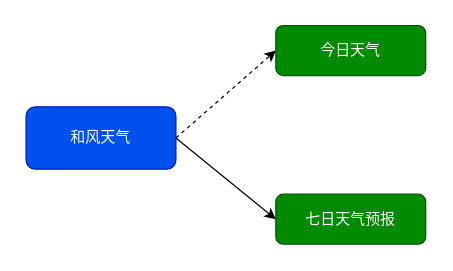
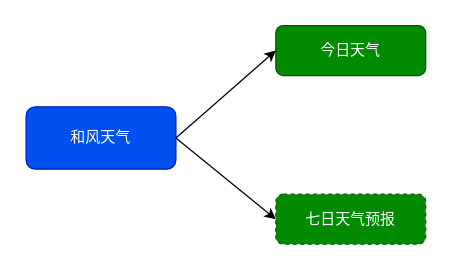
edge "和风天气" -> "今日天气": style dashed -> solid
node "七日天气预报": style solid -> dashed
